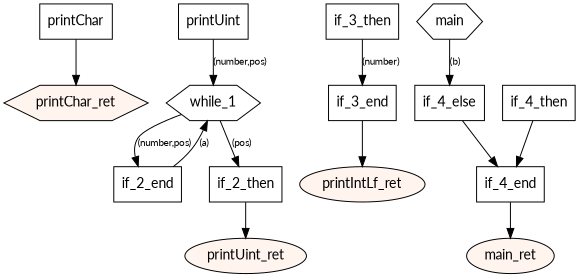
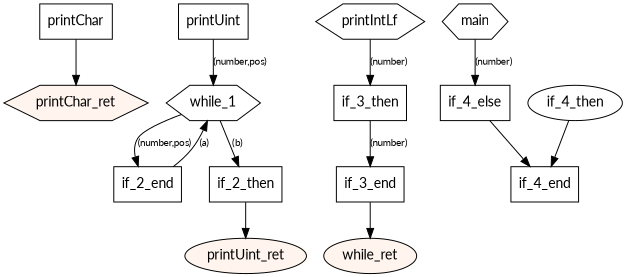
node "printIntLf": added
edge "main" -> "if_4_else": label "(b)" -> "(number)"
node "if_4_then": shape box -> ellipse
edge "while_1" -> "if_2_then": label "(pos)" -> "(b)"
node "printIntLf_ret": label "printIntLf_ret" -> "while_ret"
node "main_ret": removed
